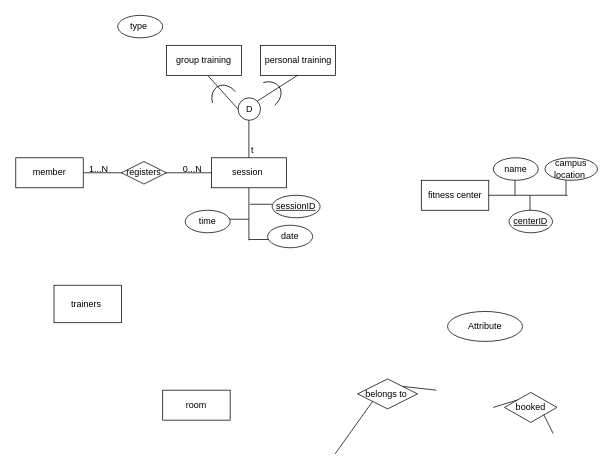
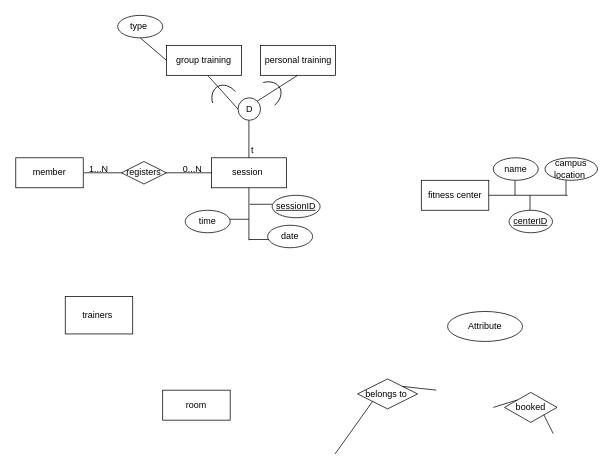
edge "type" -- "group training": added
node "trainers": moved (87, 304) -> (99, 315)
